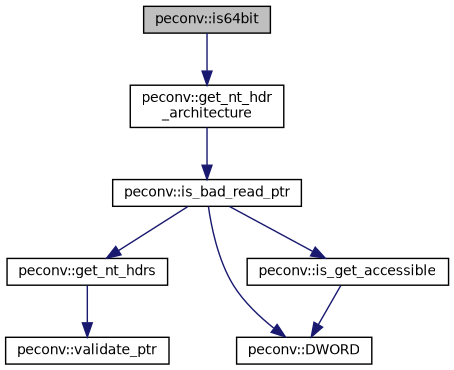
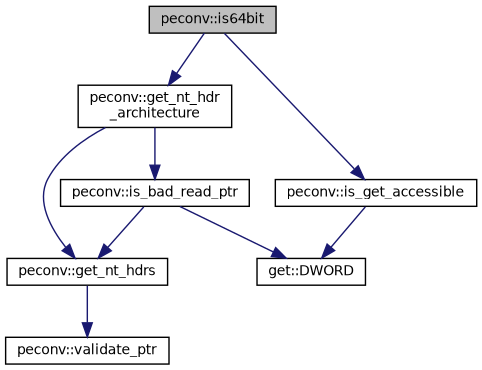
edge "peconv::get_nt_hdr _architecture" -> "peconv::get_nt_hdrs": added
edge "peconv::is_bad_read_ptr" -> "peconv::is_get_accessible": now "peconv::is64bit" -> "peconv::is_get_accessible"
node "peconv::DWORD": label "peconv::DWORD" -> "get::DWORD"
